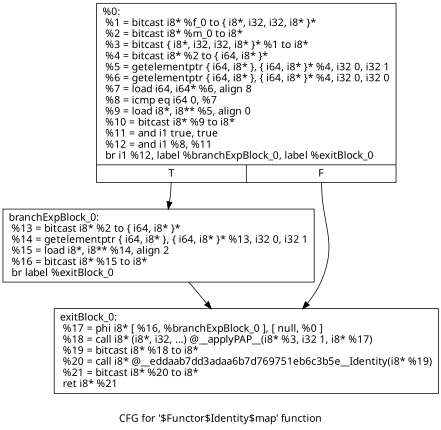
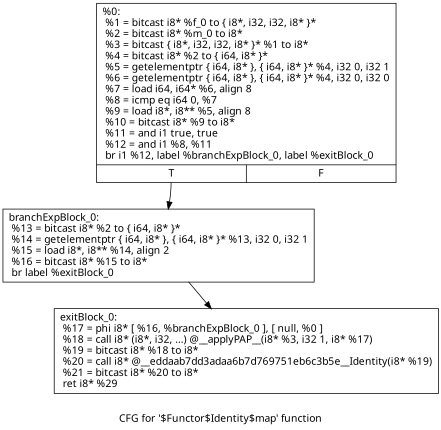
node "%0:": text "%9 = load i8*, i8** %5, align 0" -> "%9 = load i8*, i8** %5, align 8"
edge "%0:" -> "exitBlock_0:": removed
node "exitBlock_0:": text "ret i8* %21" -> "ret i8* %29"
